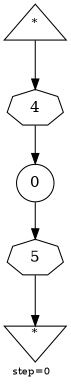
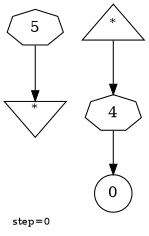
edge "0" -> "5": removed
